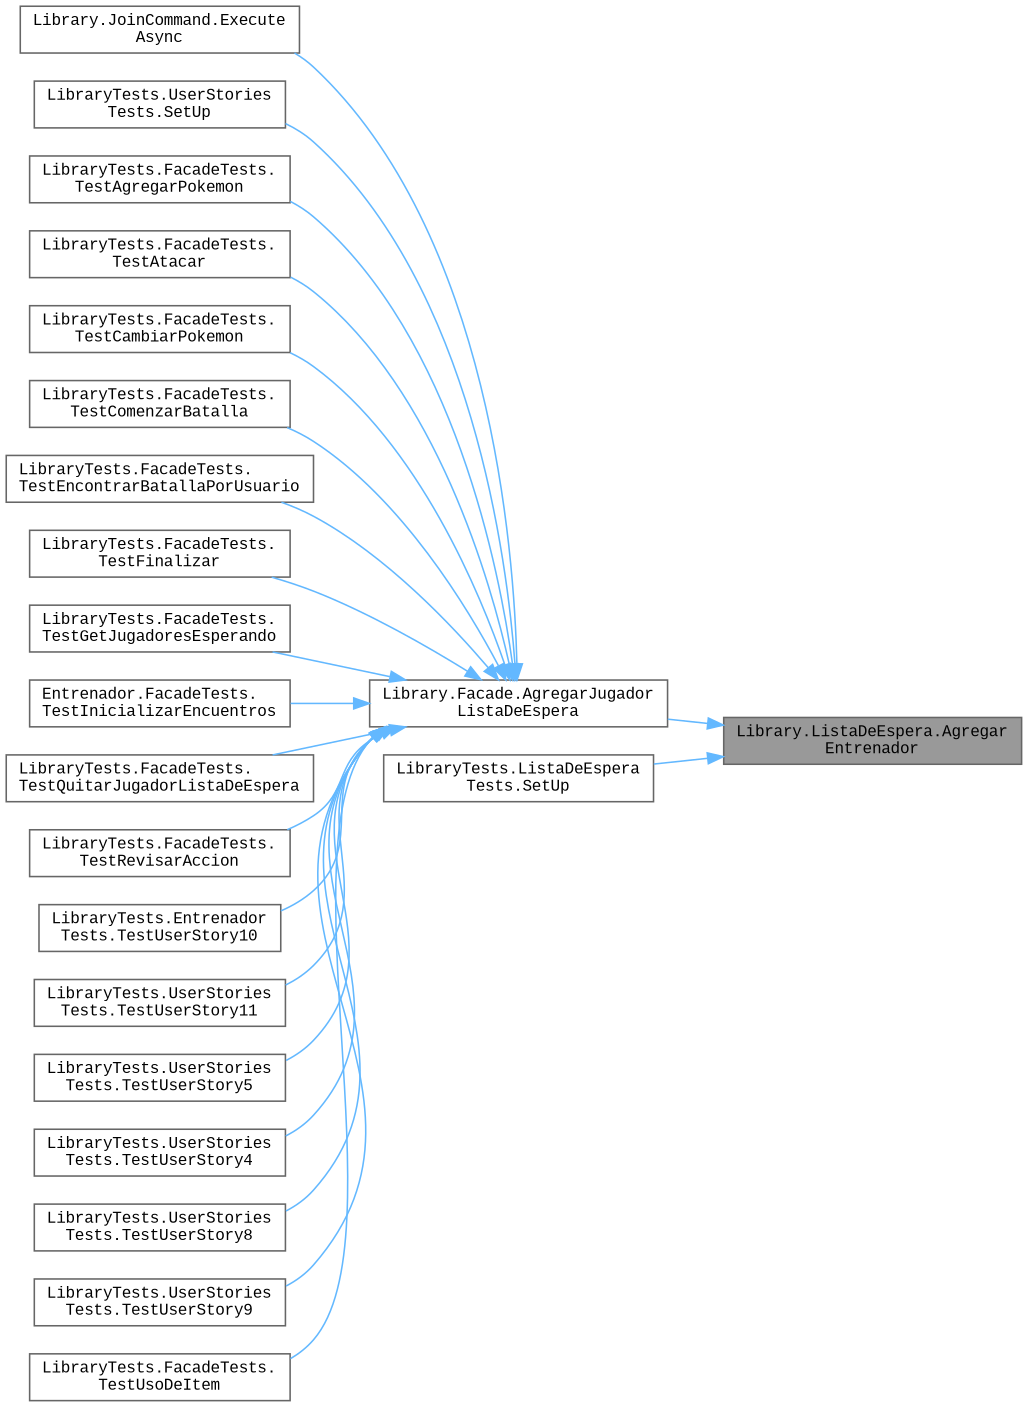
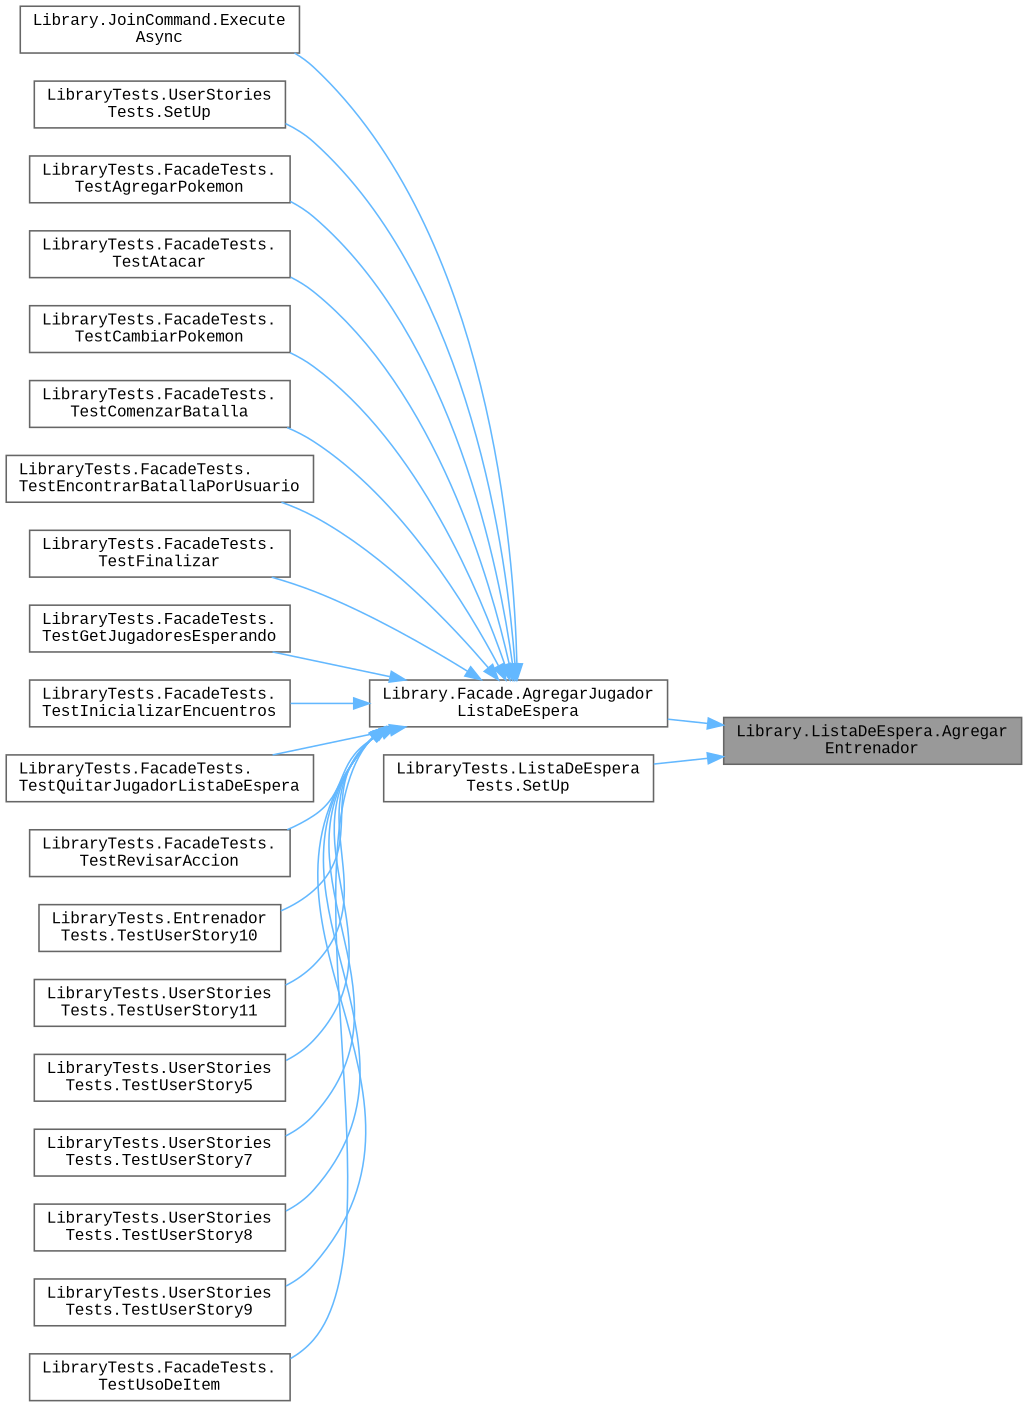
node "Entrenador.FacadeTests. TestInicializarEncuentros": label "Entrenador.FacadeTests. TestInicializarEncuentros" -> "LibraryTests.FacadeTests. TestInicializarEncuentros"
node "LibraryTests.UserStories Tests.TestUserStory4": label "LibraryTests.UserStories Tests.TestUserStory4" -> "LibraryTests.UserStories Tests.TestUserStory7"
